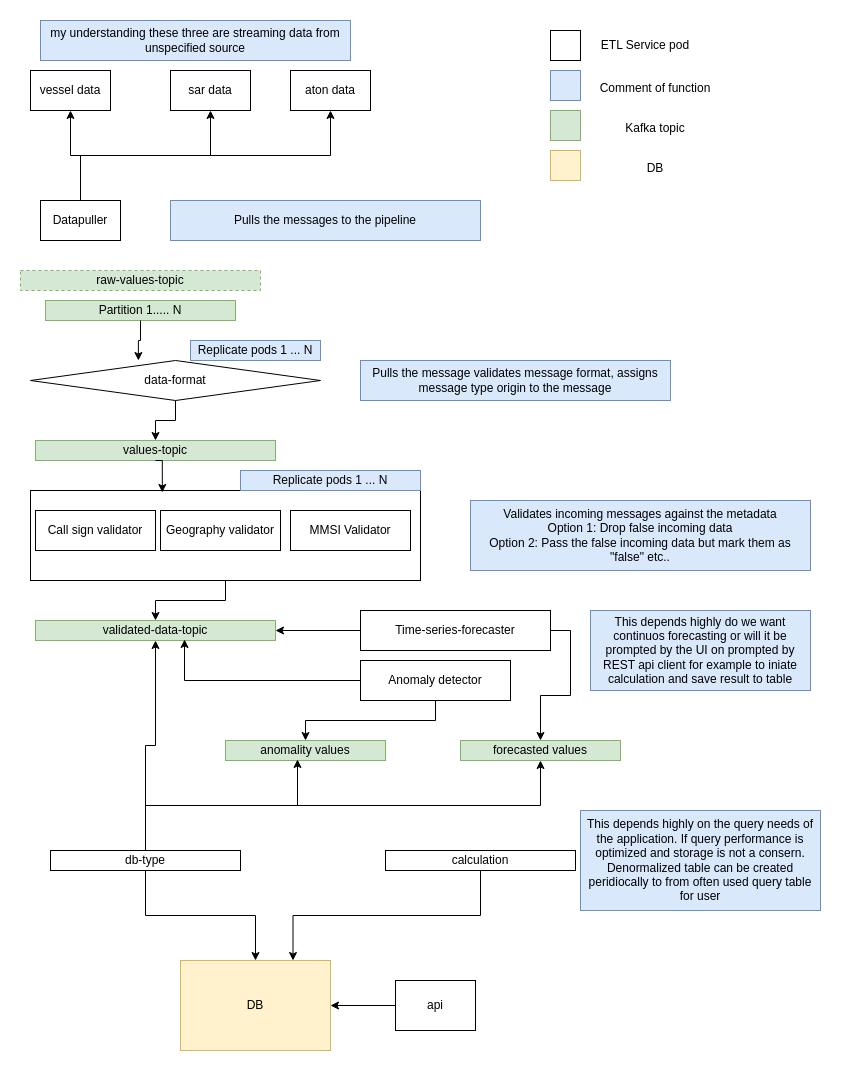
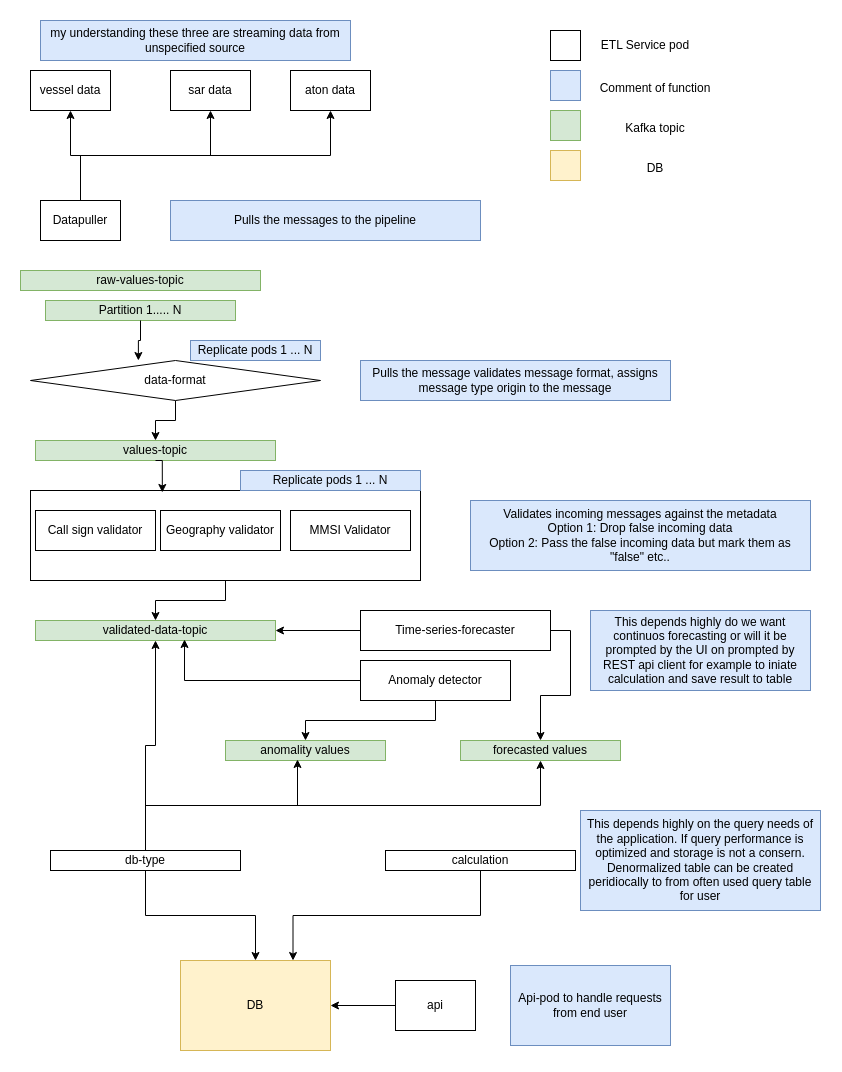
node "raw-values-topic": style dashed -> solid
node "Api-pod to handle requests from end user": added
